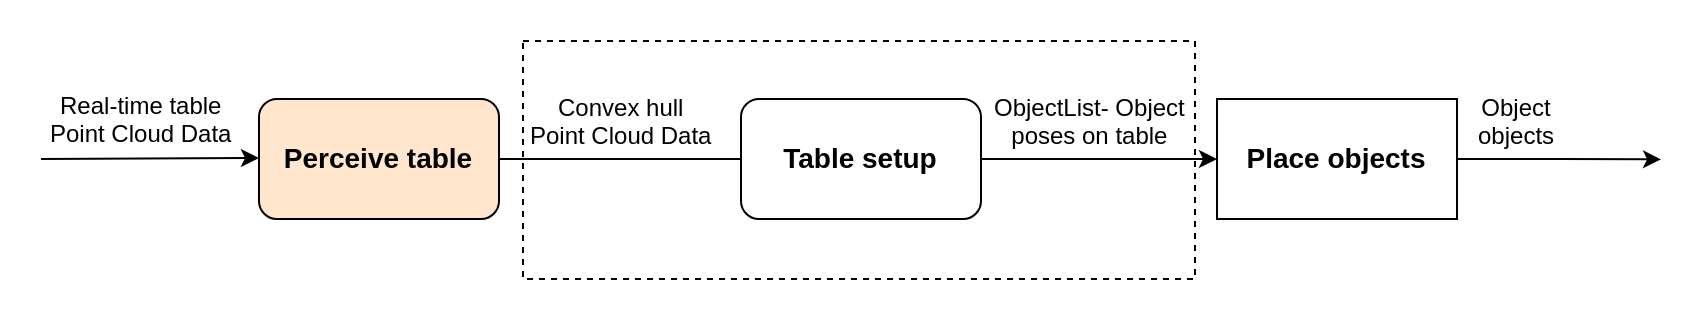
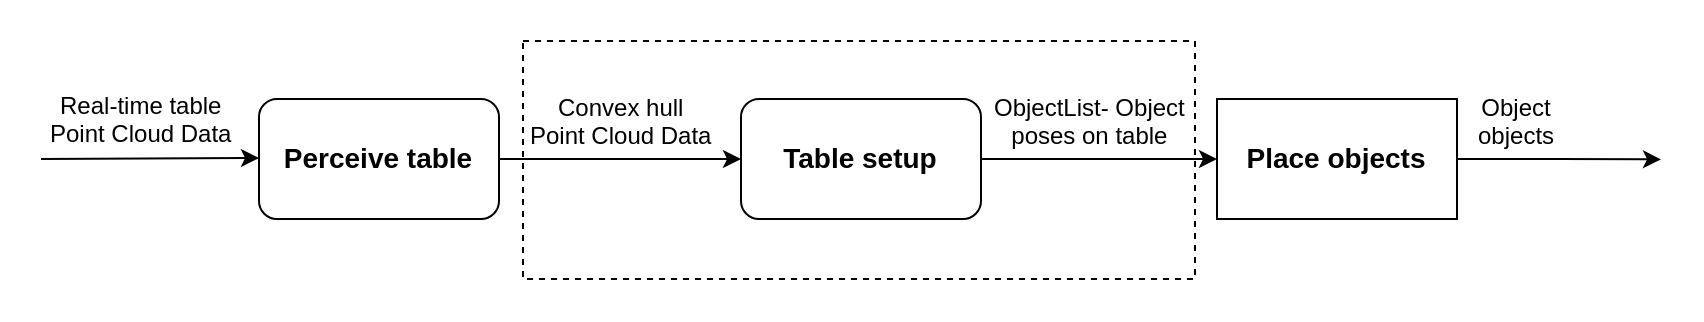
node "Perceive table": fillcolor #ffe6cc -> #ffffff
edge "Perceive table" -- "Table setup": arrowhead none -> classic
